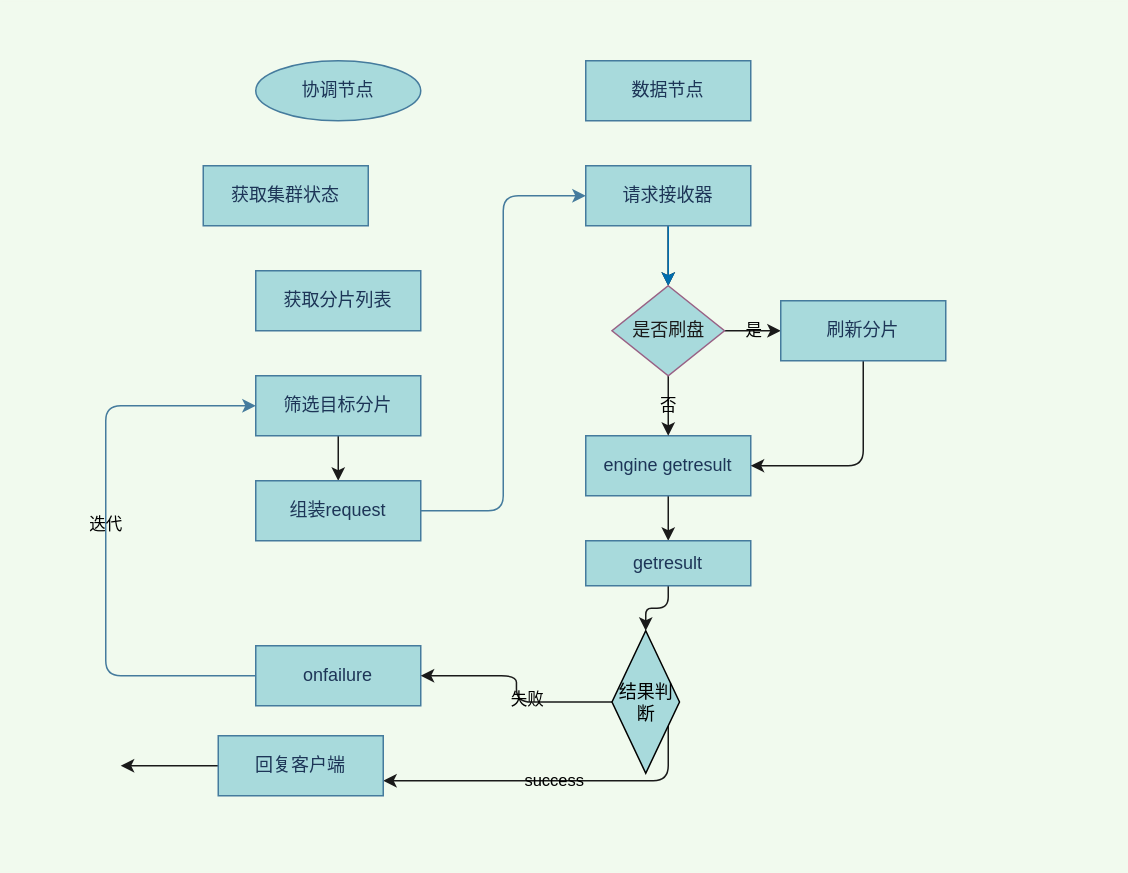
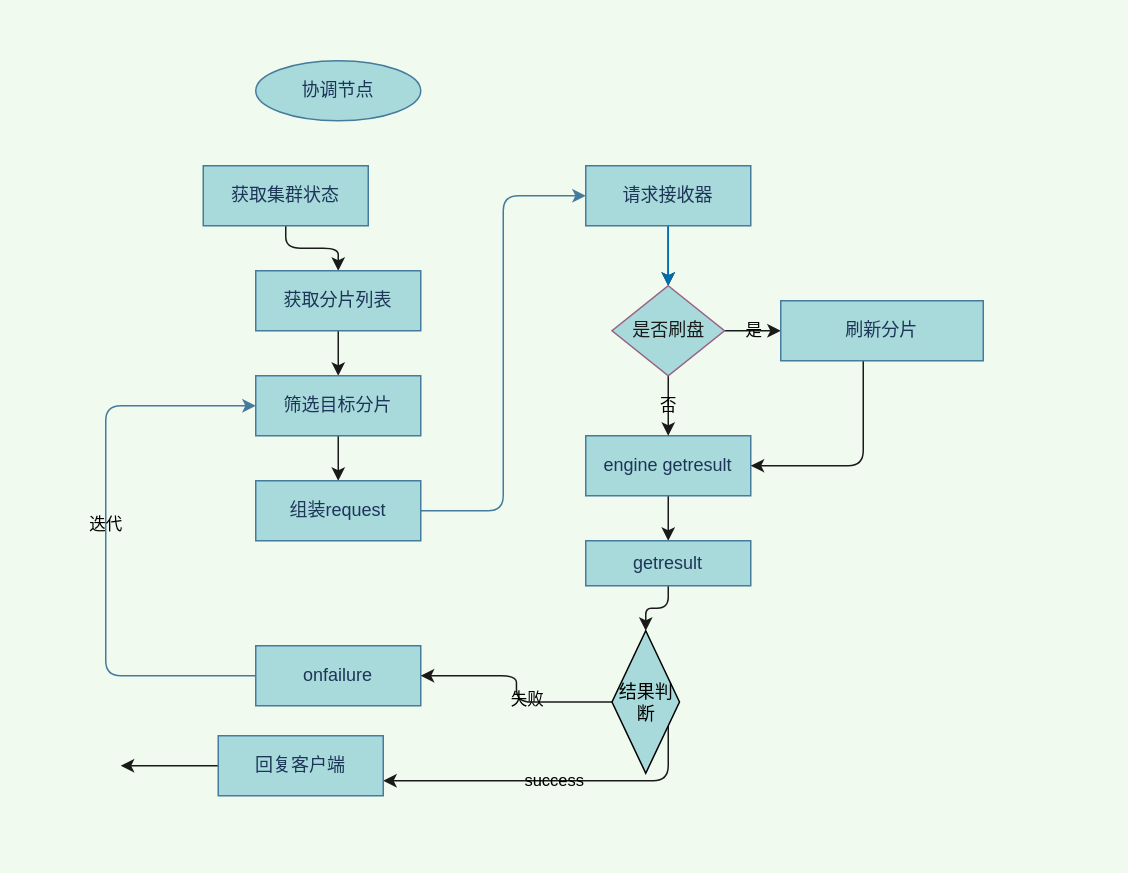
node "数据节点": removed
edge "获取集群状态" -> "获取分片列表": added
node "刷新分片": size 165x60 -> 203x60
edge "获取分片列表" -> "筛选目标分片": added
